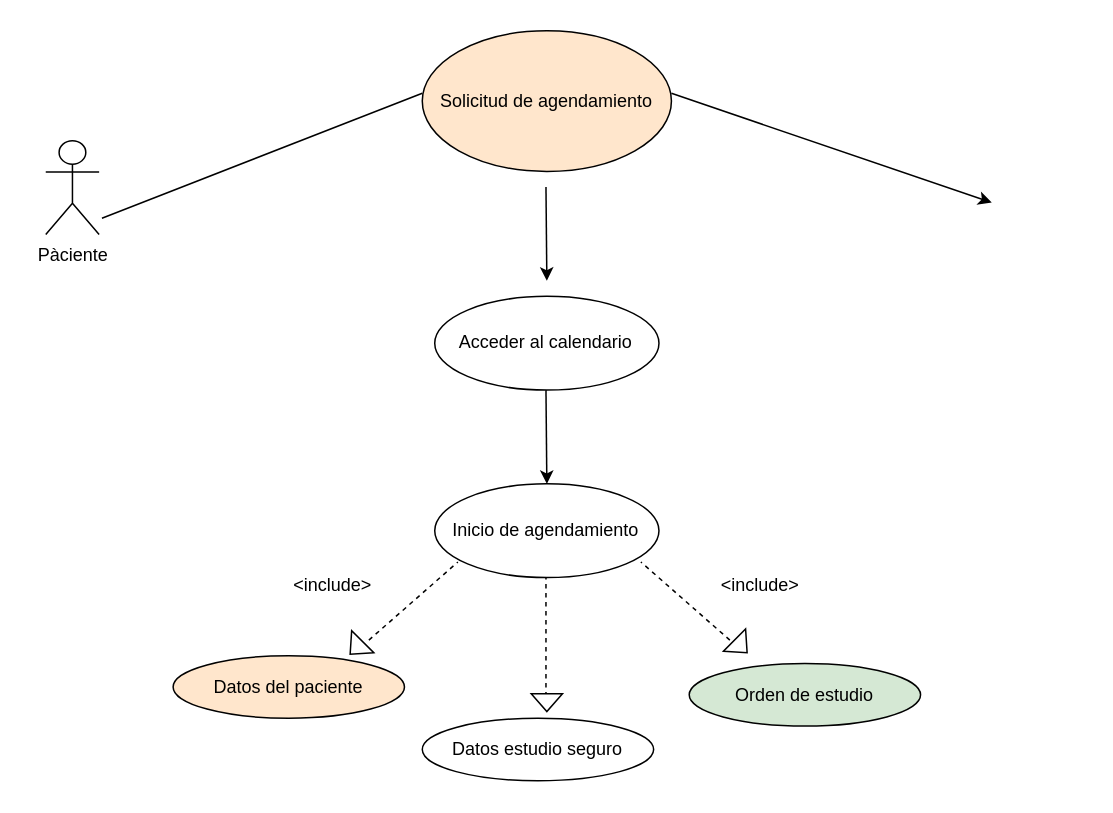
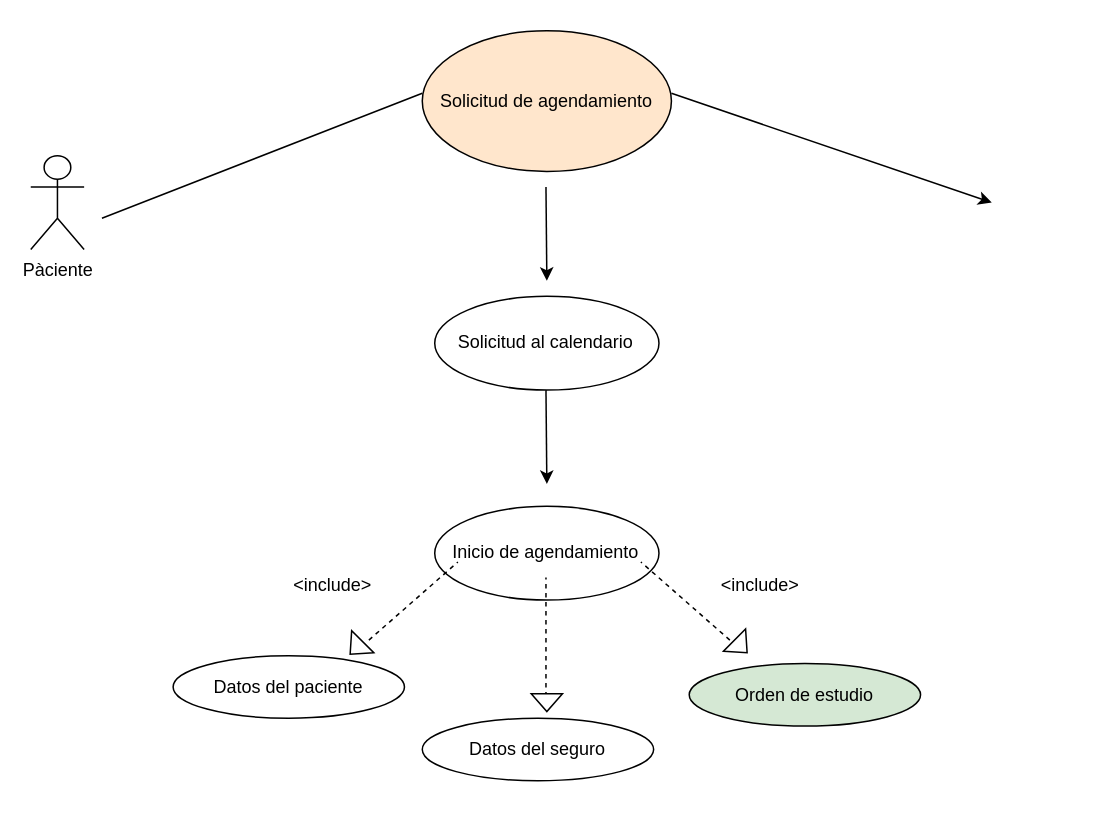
node "Pàciente": moved (72, 188) -> (57, 203)
node "Acceder al calendario": label "Acceder al calendario" -> "Solicitud al calendario"
node "Inicio de agendamiento": moved (547, 531) -> (547, 553)
node "Datos del paciente": fillcolor #ffe6cc -> #ffffff
node "Datos estudio seguro": label "Datos estudio seguro" -> "Datos del seguro"
